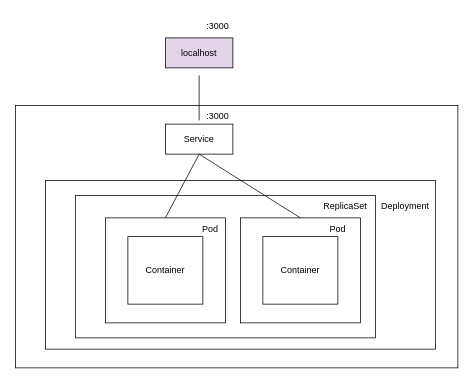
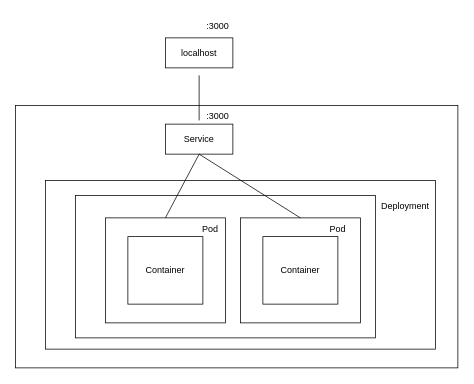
node "localhost": fillcolor #e1d5e7 -> #ffffff
node "ReplicaSet": removed
